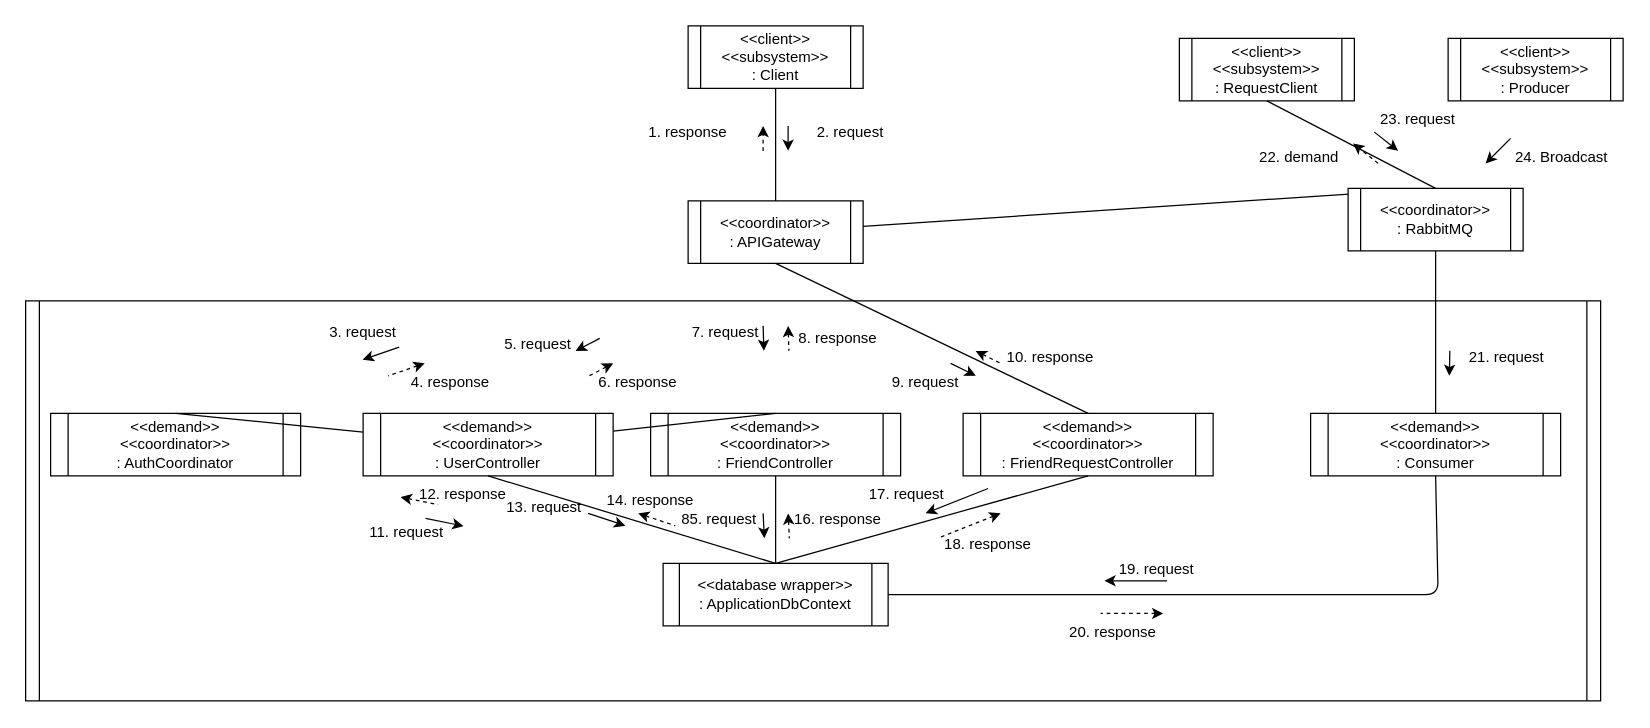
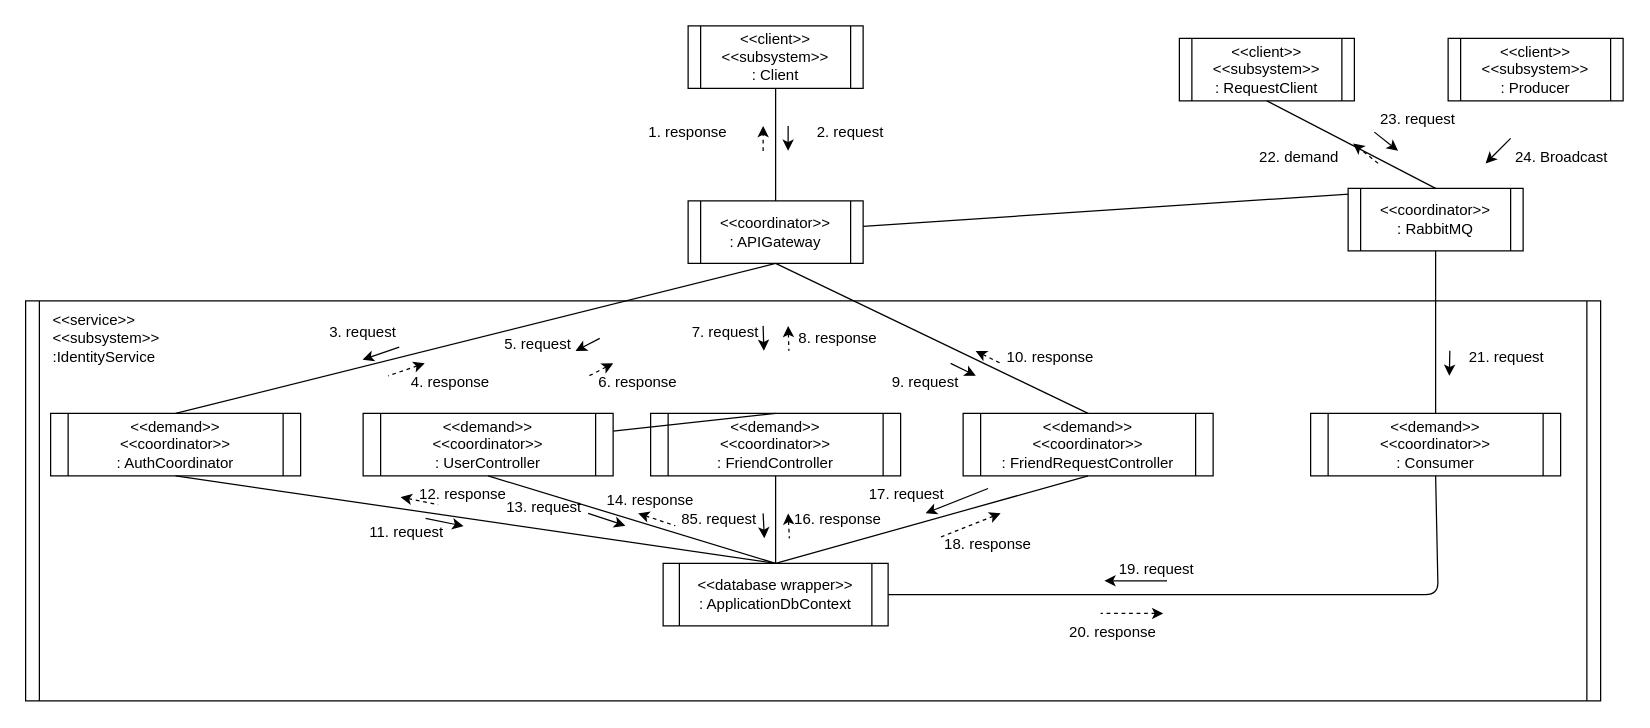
node "<<service>> <<subsystem>> :IdentityService": added
edge "<<demand>> <<coordinator>>: AuthCoordinator" -- "<<demand>> <<coordinator>>: UserController": now "<<demand>> <<coordinator>>: AuthCoordinator" -- "<<coordinator>>: APIGateway"
edge "<<demand>> <<coordinator>>: AuthCoordinator" -- "<<database wrapper>>: ApplicationDbContext": added
